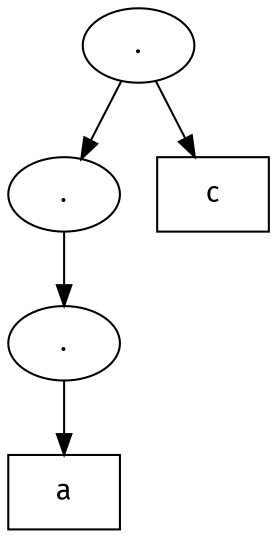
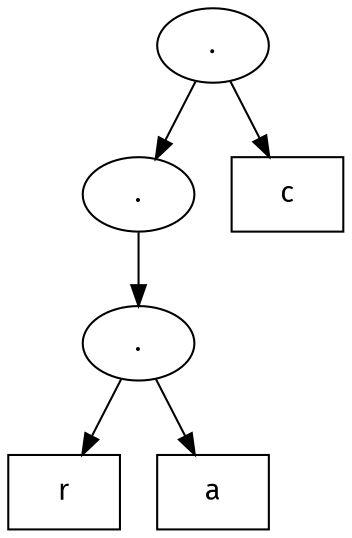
node "r": added
